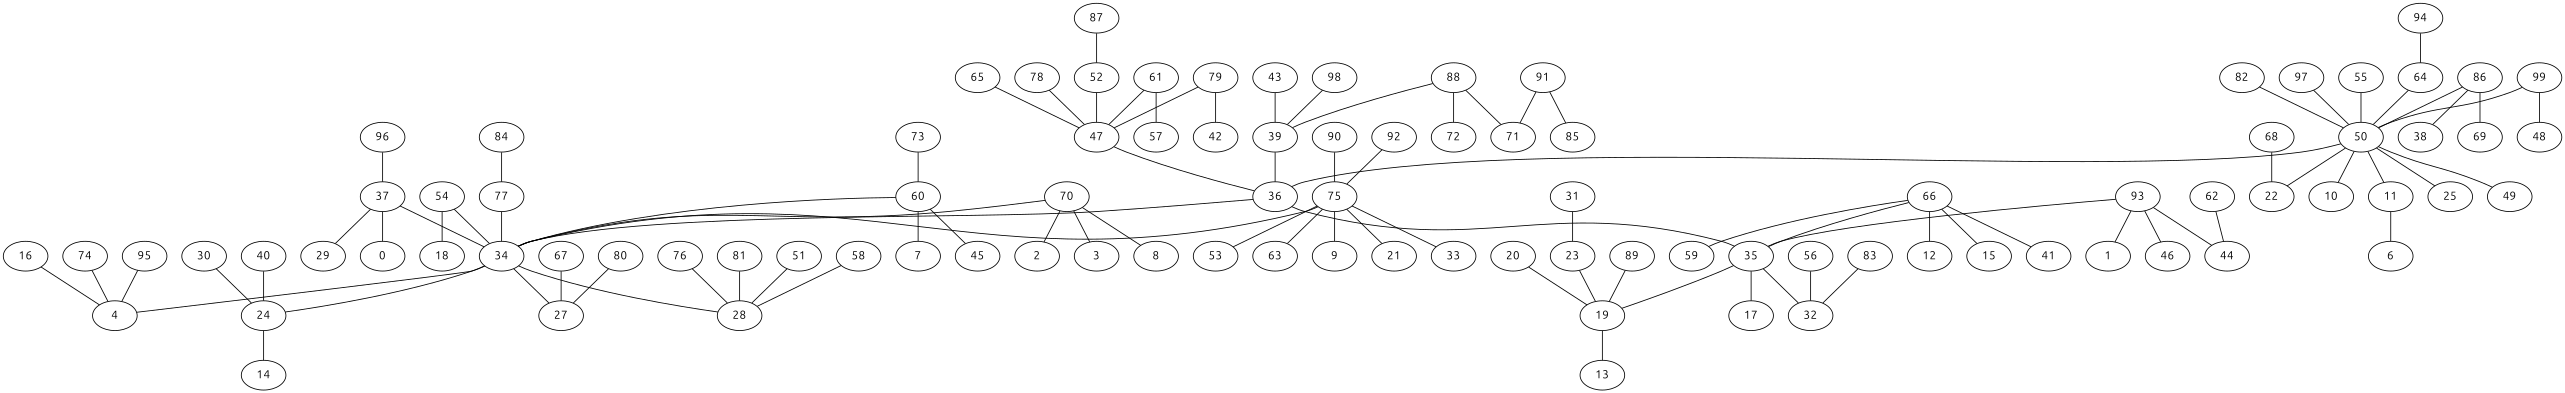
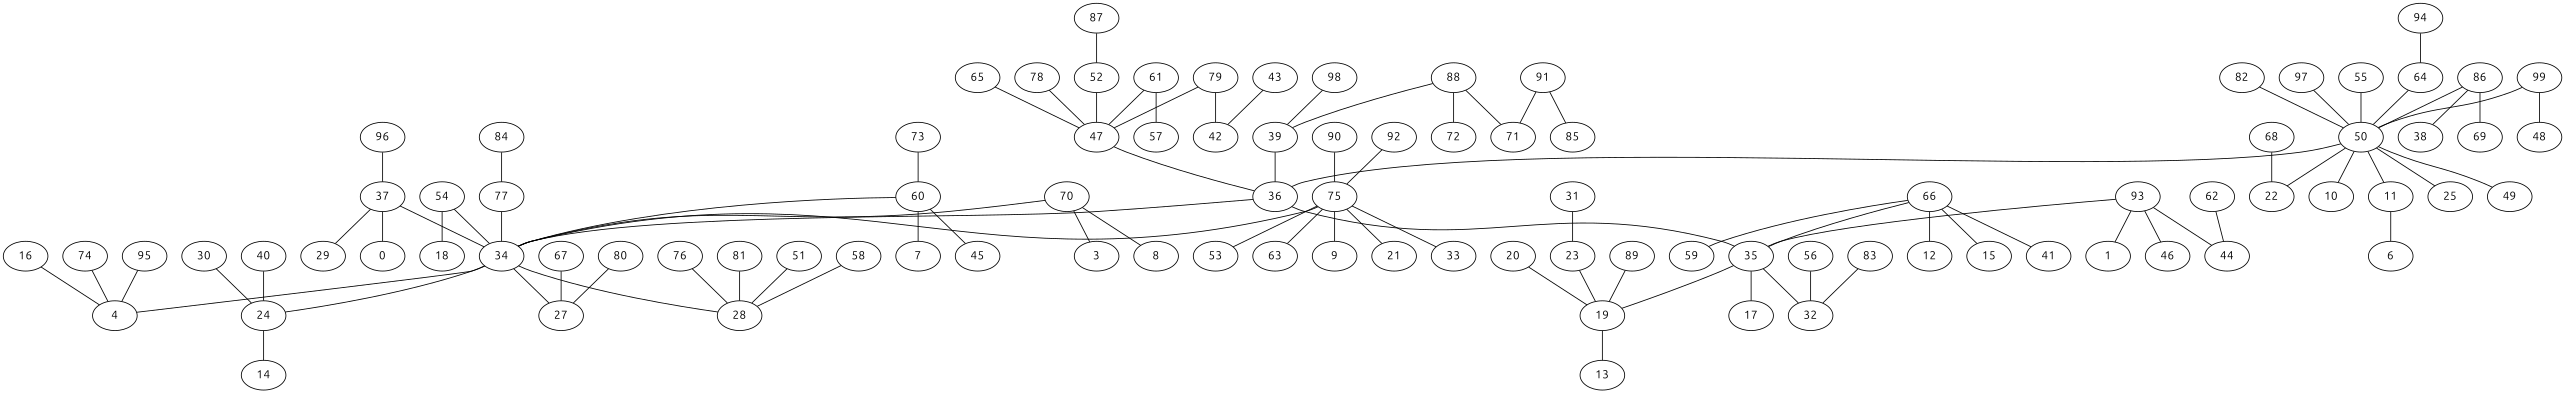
edge "43" -- "39": now "43" -- "42"
node "2": removed
